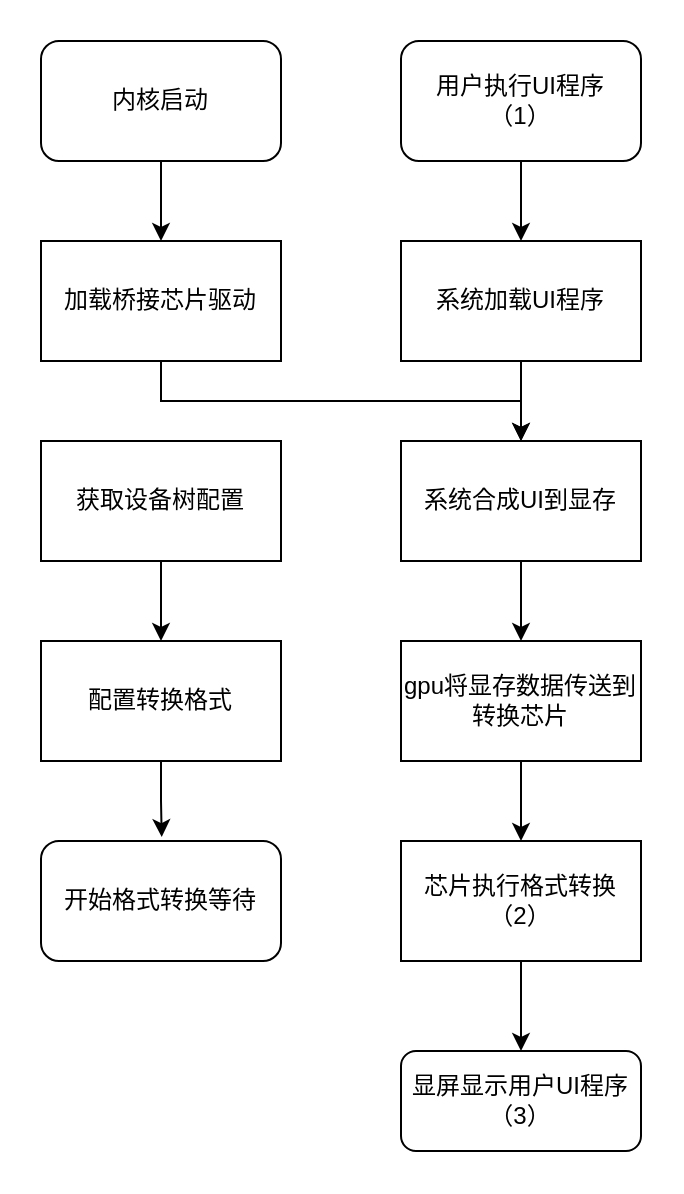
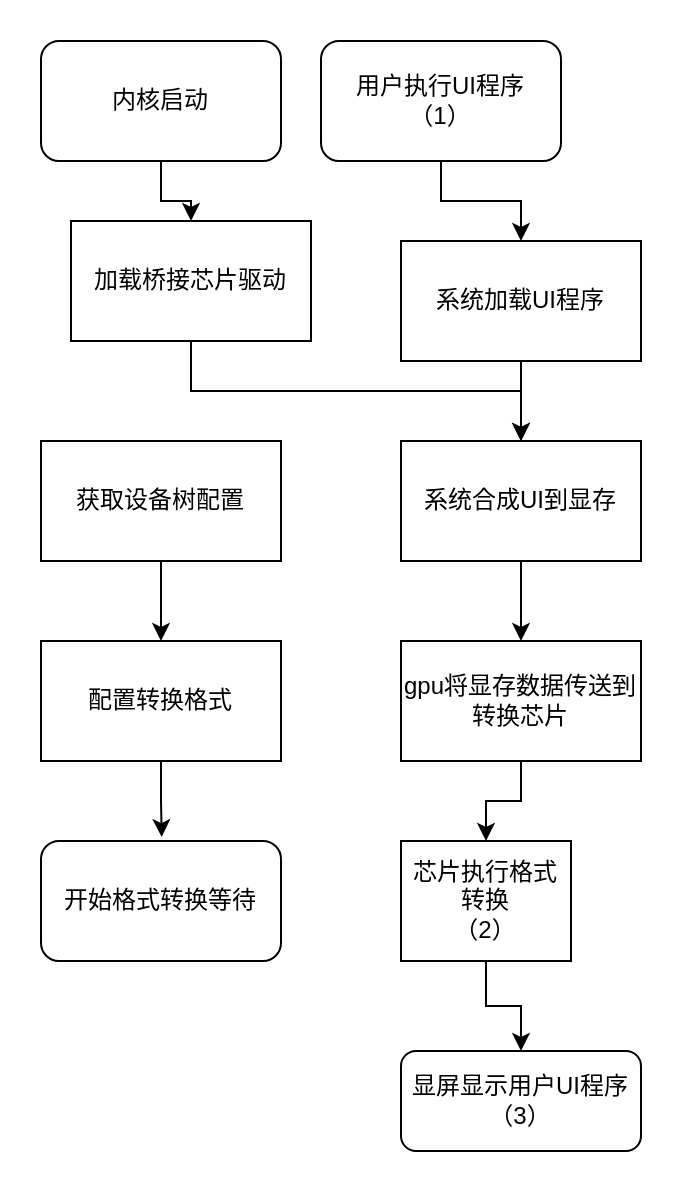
node "用户执行UI程序 （1）": moved (521, 101) -> (441, 101)
node "加载桥接芯片驱动": moved (161, 301) -> (191, 281)
node "芯片执行格式转换 （2）": size 240x120 -> 170x120
